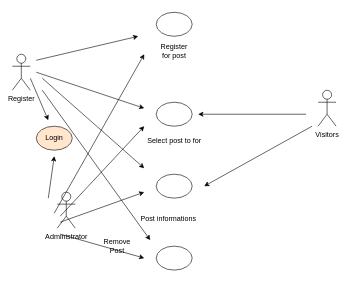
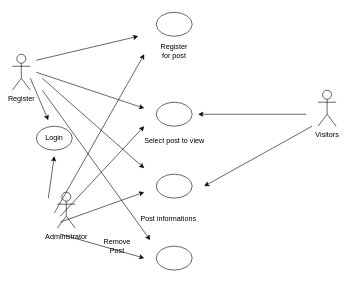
node "Login": fillcolor #ffe6cc -> #ffffff
node "Select post to for": label "Select post to for" -> "Select post to view"
